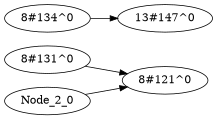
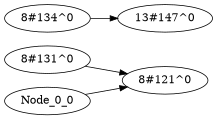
node "Node_2_0": label "Node_2_0" -> "Node_0_0"
